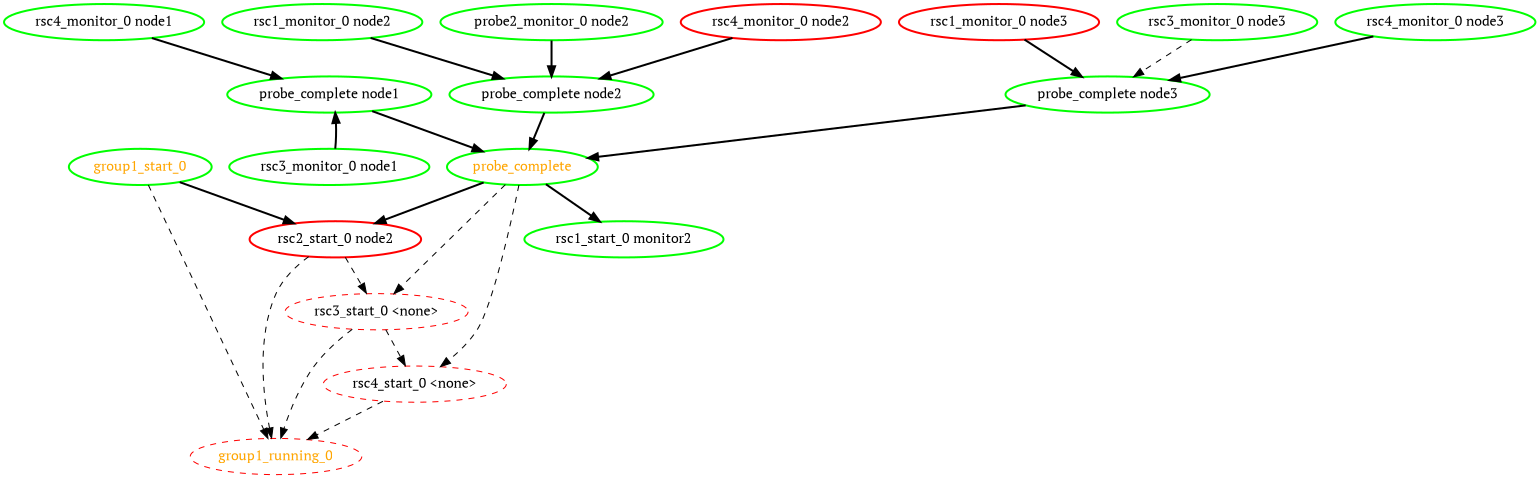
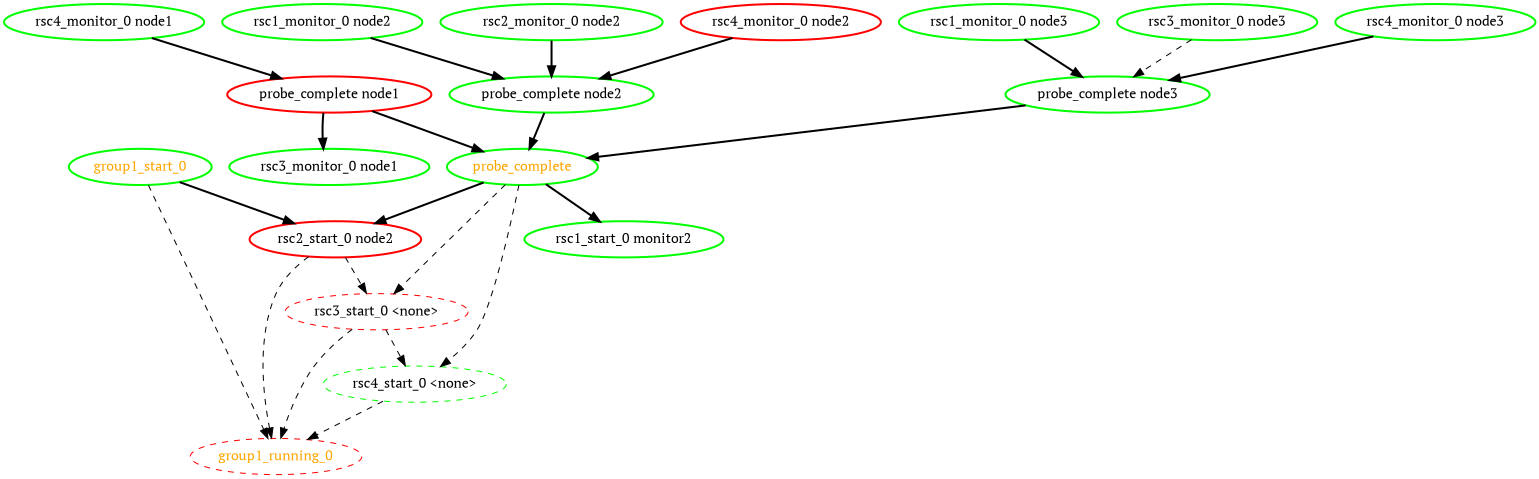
node "probe2_monitor_0 node2": label "probe2_monitor_0 node2" -> "rsc2_monitor_0 node2"
node "rsc1_monitor_0 node3": color red -> green
node "probe_complete node1": color green -> red
edge "rsc3_monitor_0 node1" -> "probe_complete node1": reversed
node "rsc4_start_0 <none>": color red -> green
